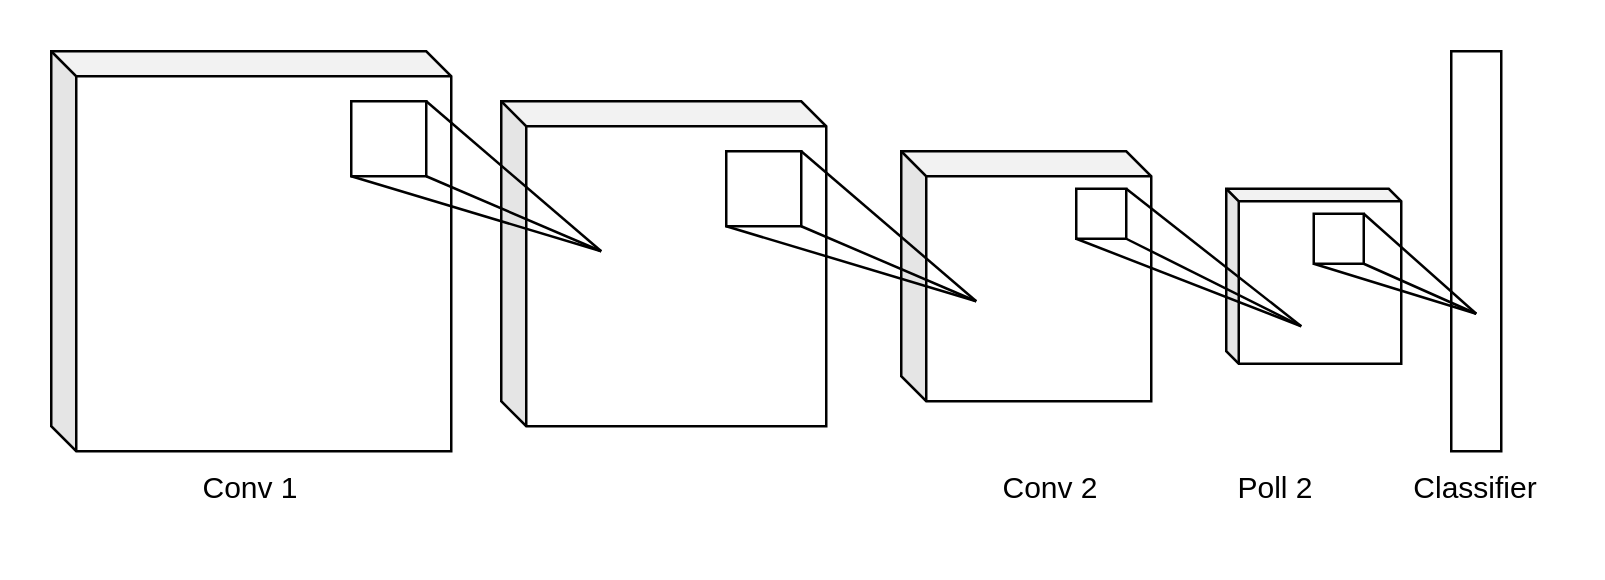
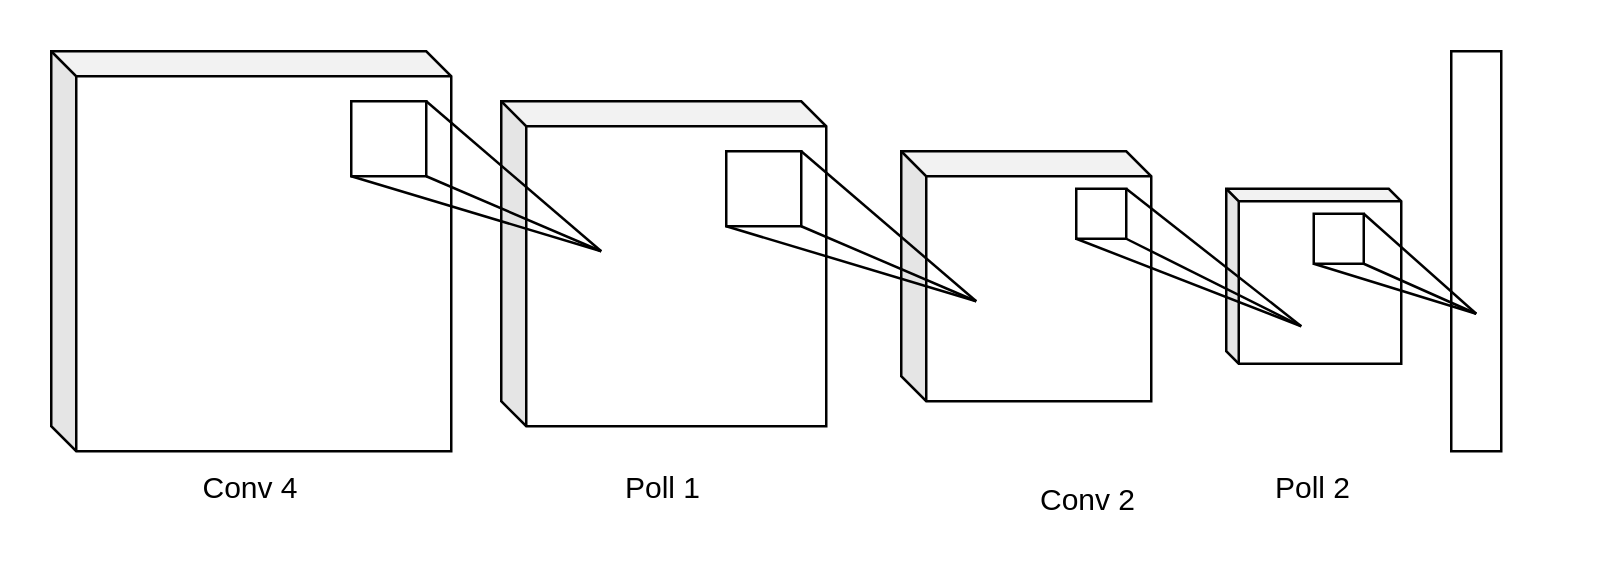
node "Conv 1": label "Conv 1" -> "Conv 4"
node "Poll 1": added
node "Conv 2": moved (1051, 489) -> (1089, 501)
node "Poll 2": moved (1276, 489) -> (1314, 489)
node "Classifier": removed
